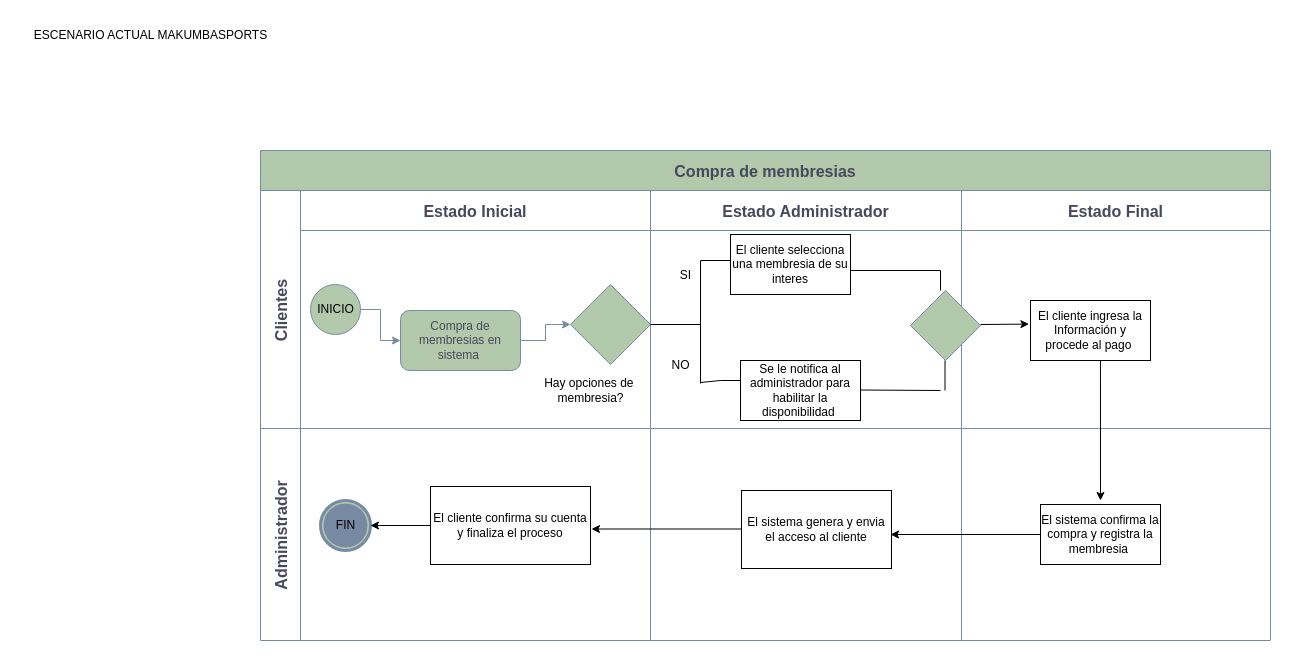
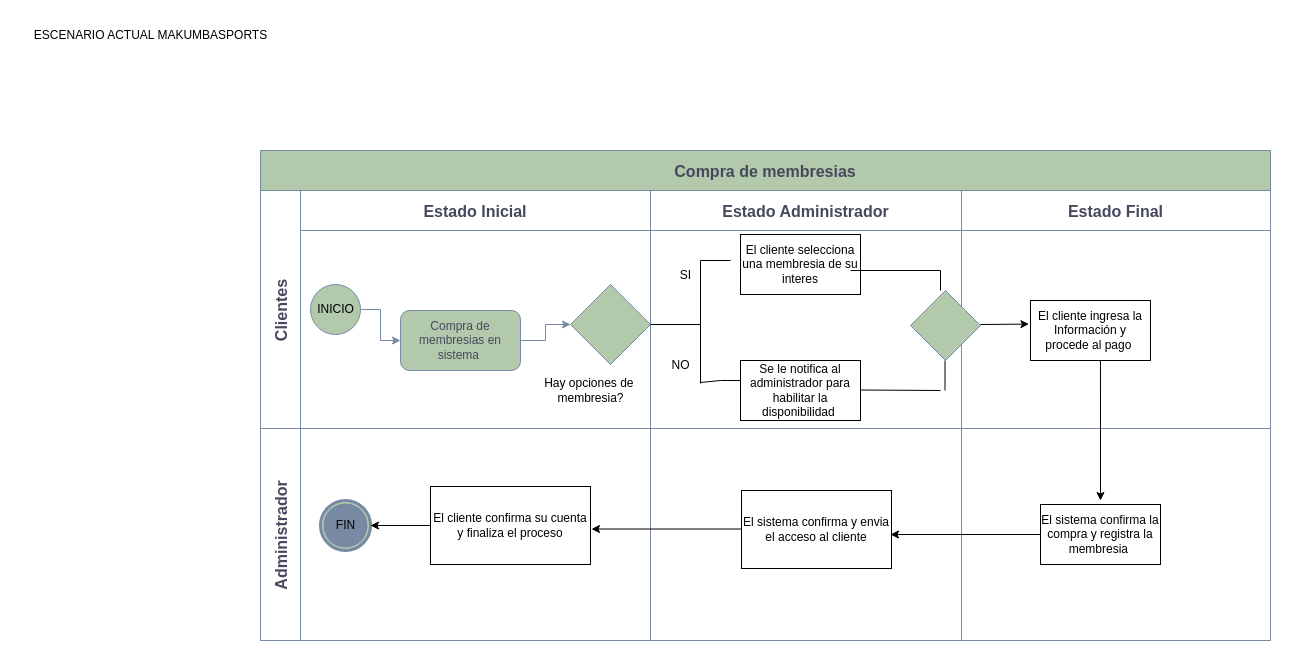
node "El cliente selecciona una membresia de su interes": moved (791, 265) -> (801, 265)
node "El sistema genera y envia el acceso al cliente": label "El sistema genera y envia el acceso al cliente" -> "El sistema confirma y envia el acceso al cliente"
